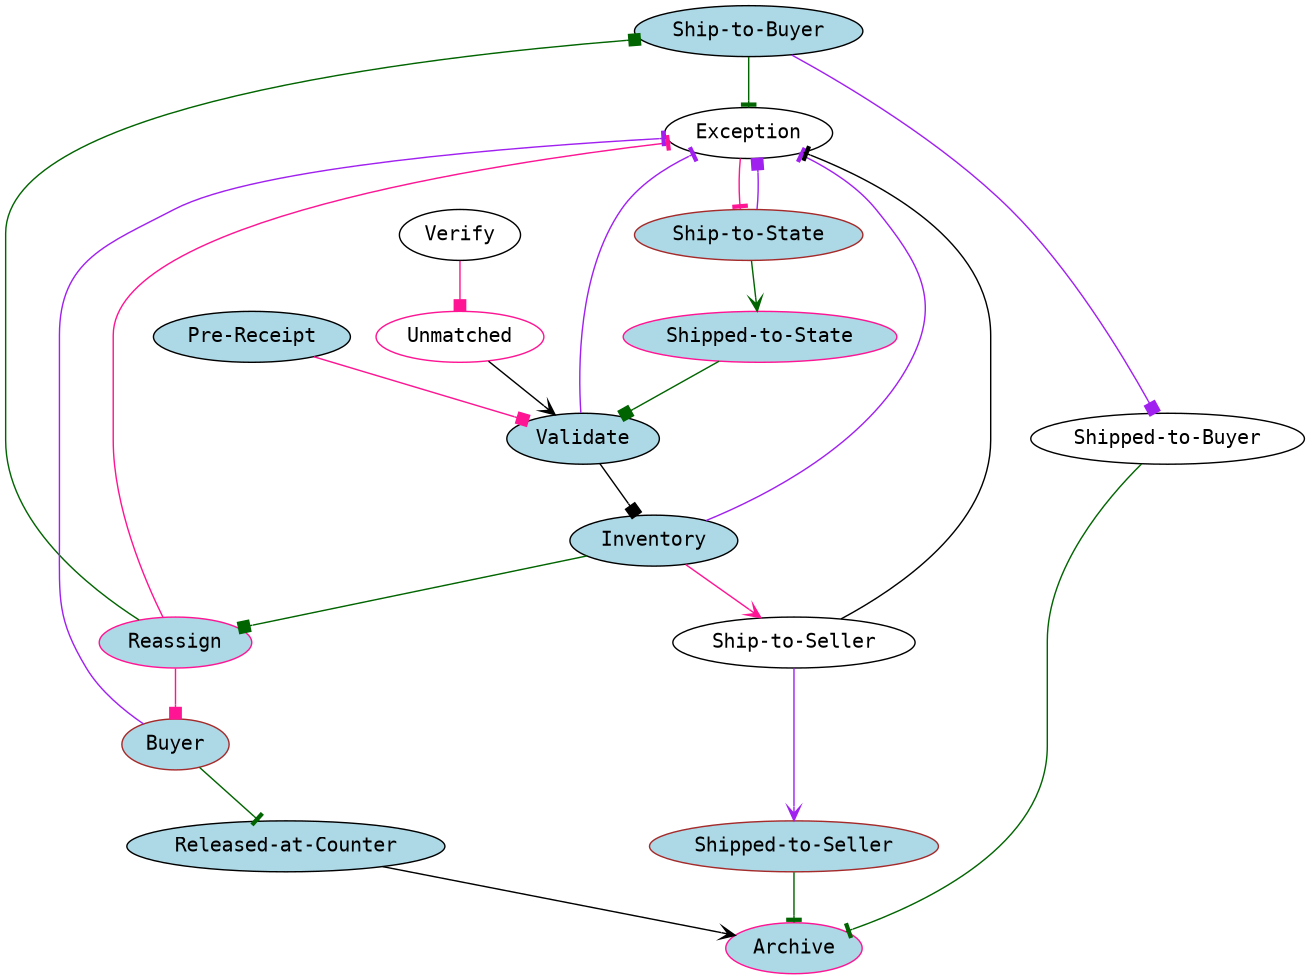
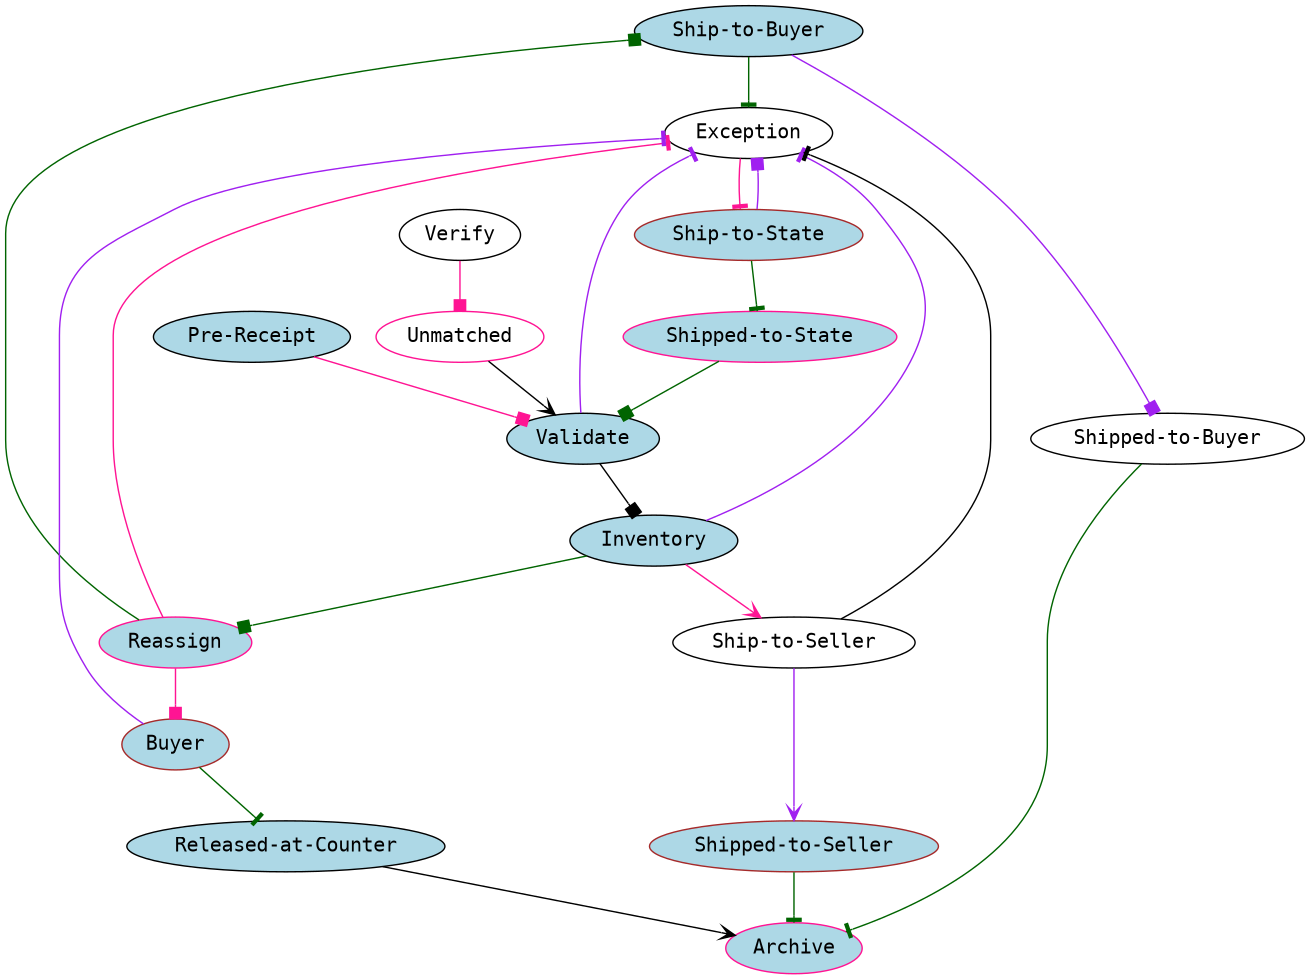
edge "Ship-to-State" -> "Shipped-to-State": arrowhead vee -> tee
